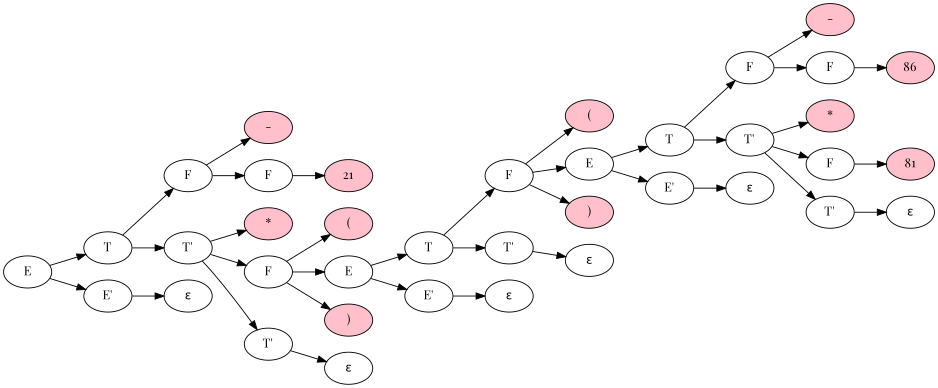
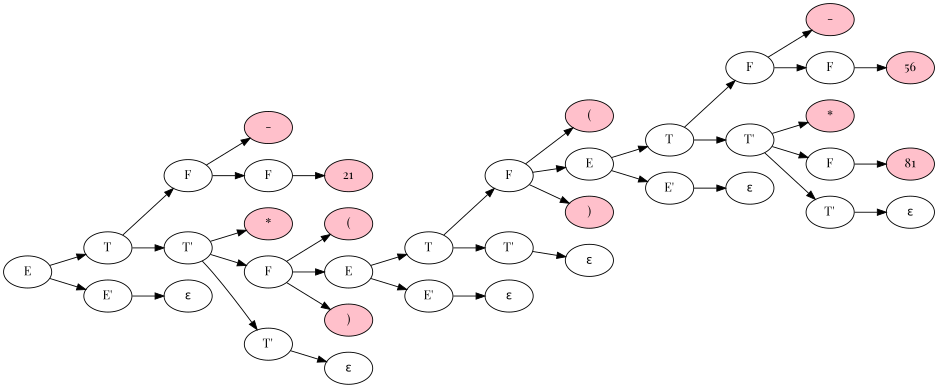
node "86": label "86" -> "56"
